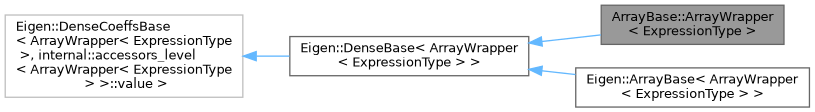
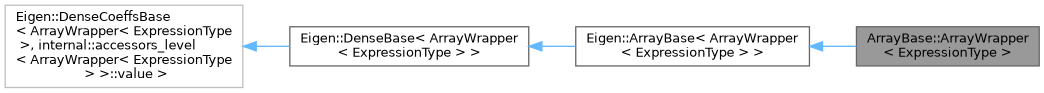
edge "ArrayBase::ArrayWrapper < ExpressionType >" -> "Eigen::DenseBase< ArrayWrapper < ExpressionType > >": now "ArrayBase::ArrayWrapper < ExpressionType >" -> "Eigen::ArrayBase< ArrayWrapper < ExpressionType > >"
